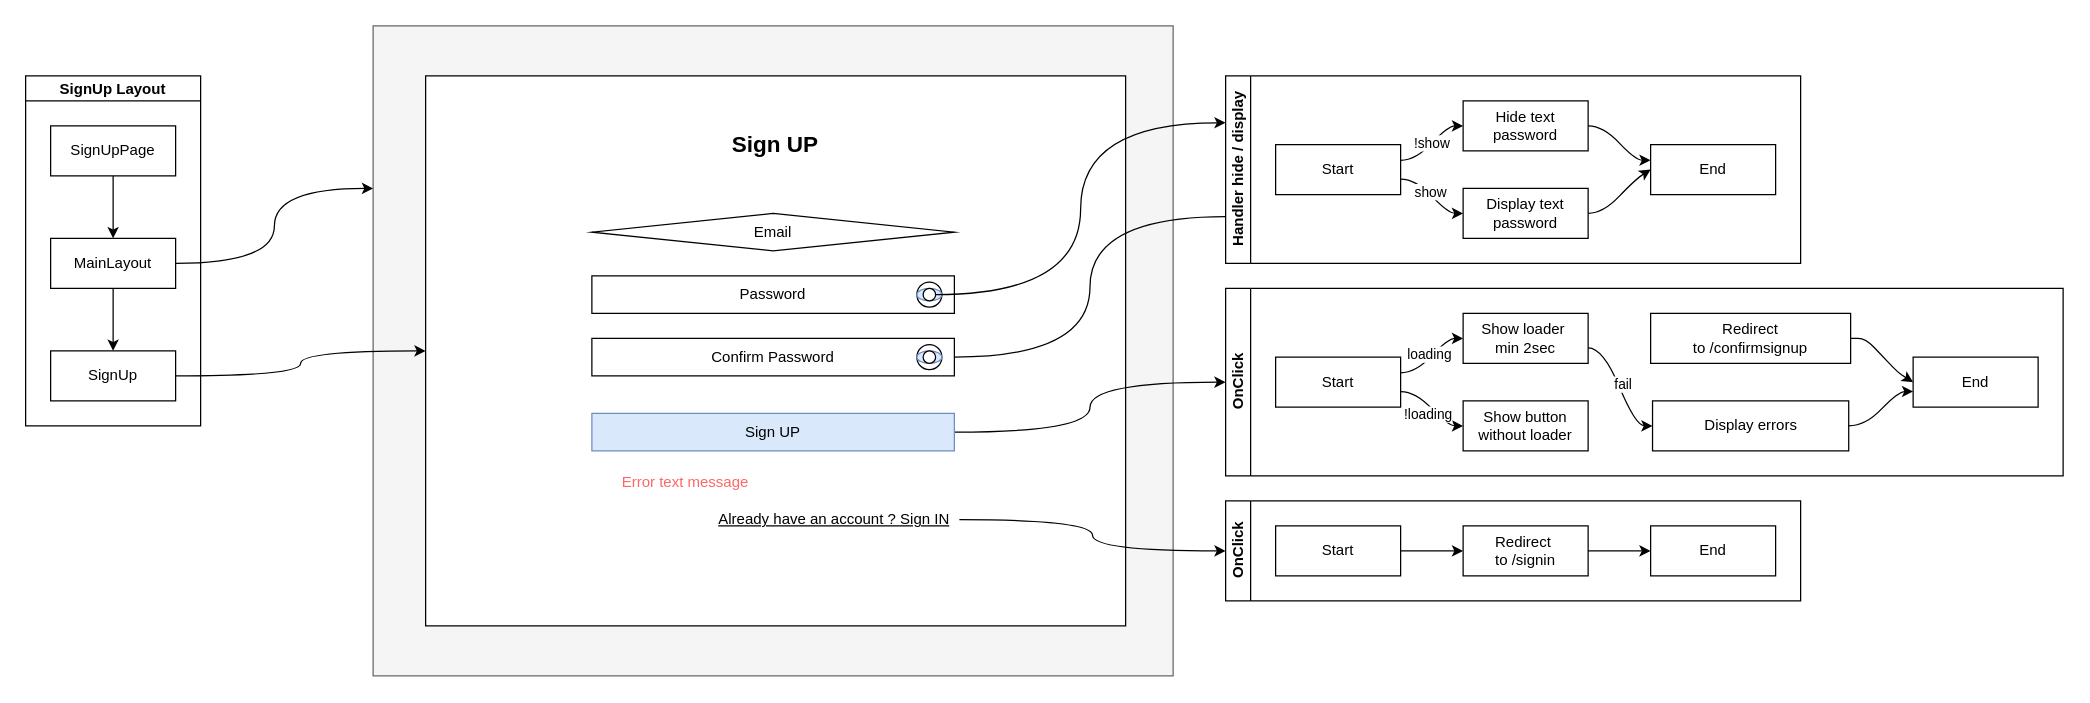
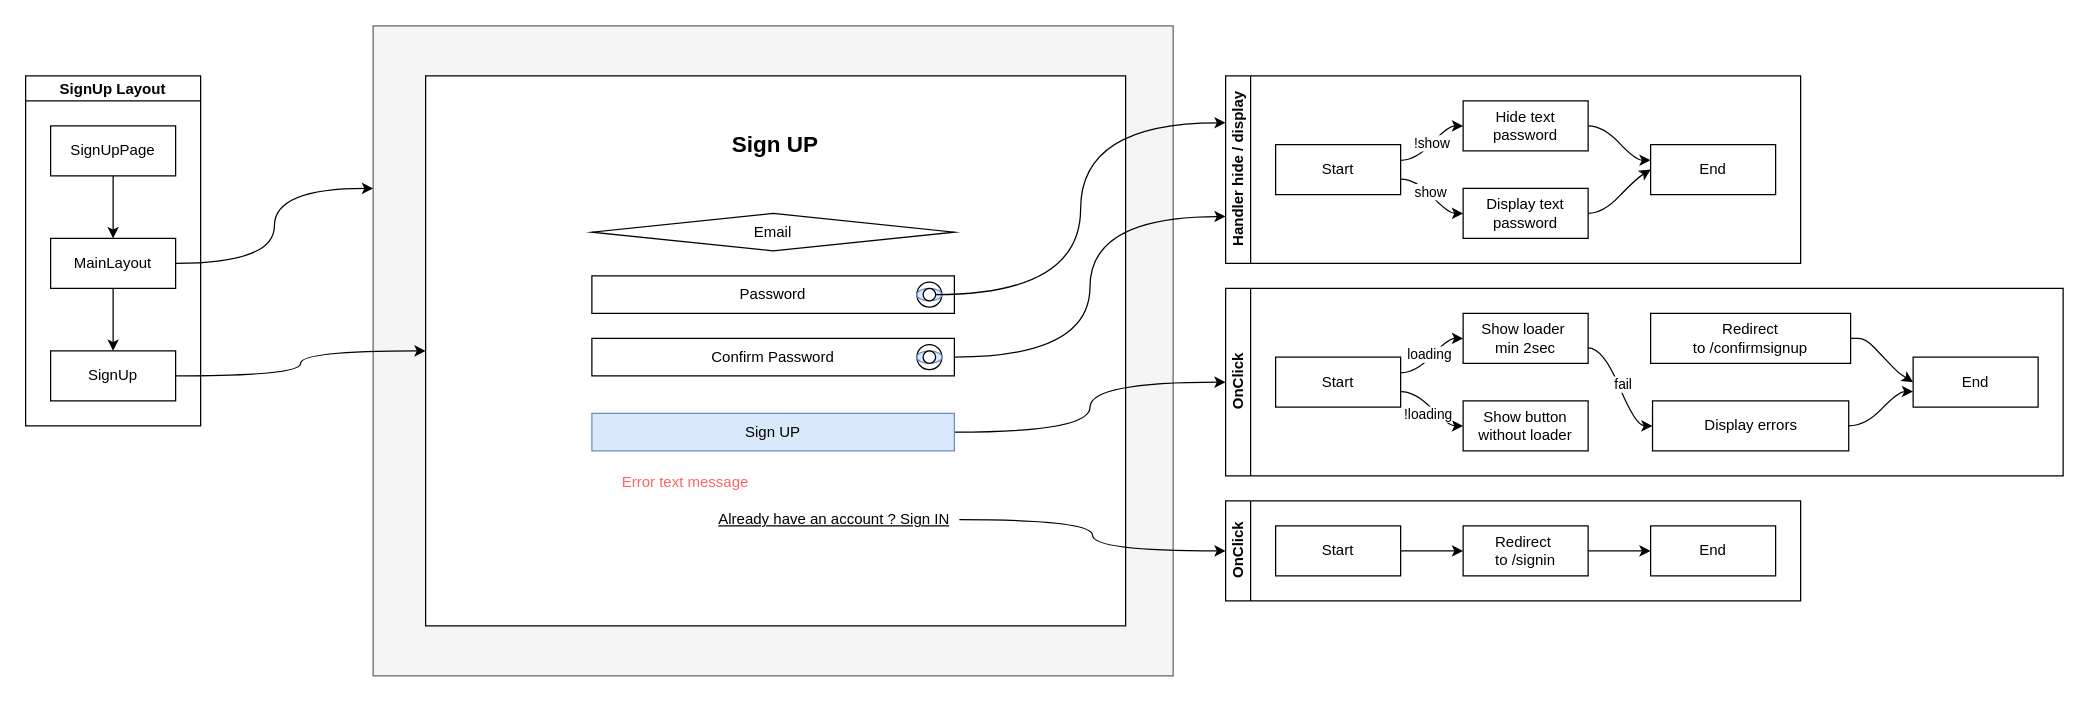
edge "Handler hide / display" -- "Confirm Password": arrowhead none -> classic
